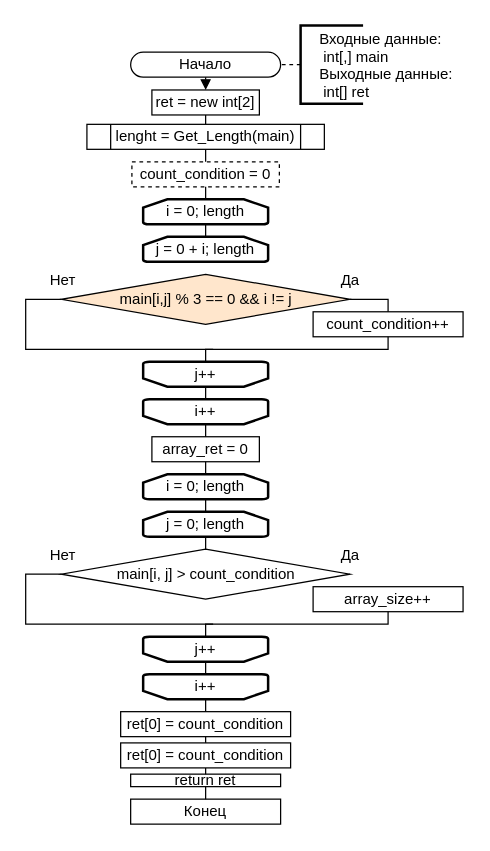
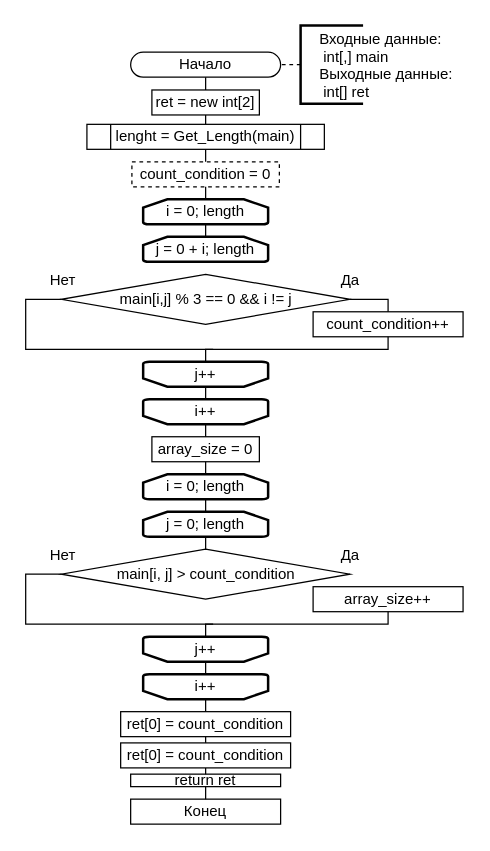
edge "Начало" -> "ret = new int[2]": arrowhead block -> none
node "main[i,j] % 3 == 0 && i != j": fillcolor #ffe6cc -> #ffffff
node "array_ret = 0": label "array_ret = 0" -> "array_size = 0"
